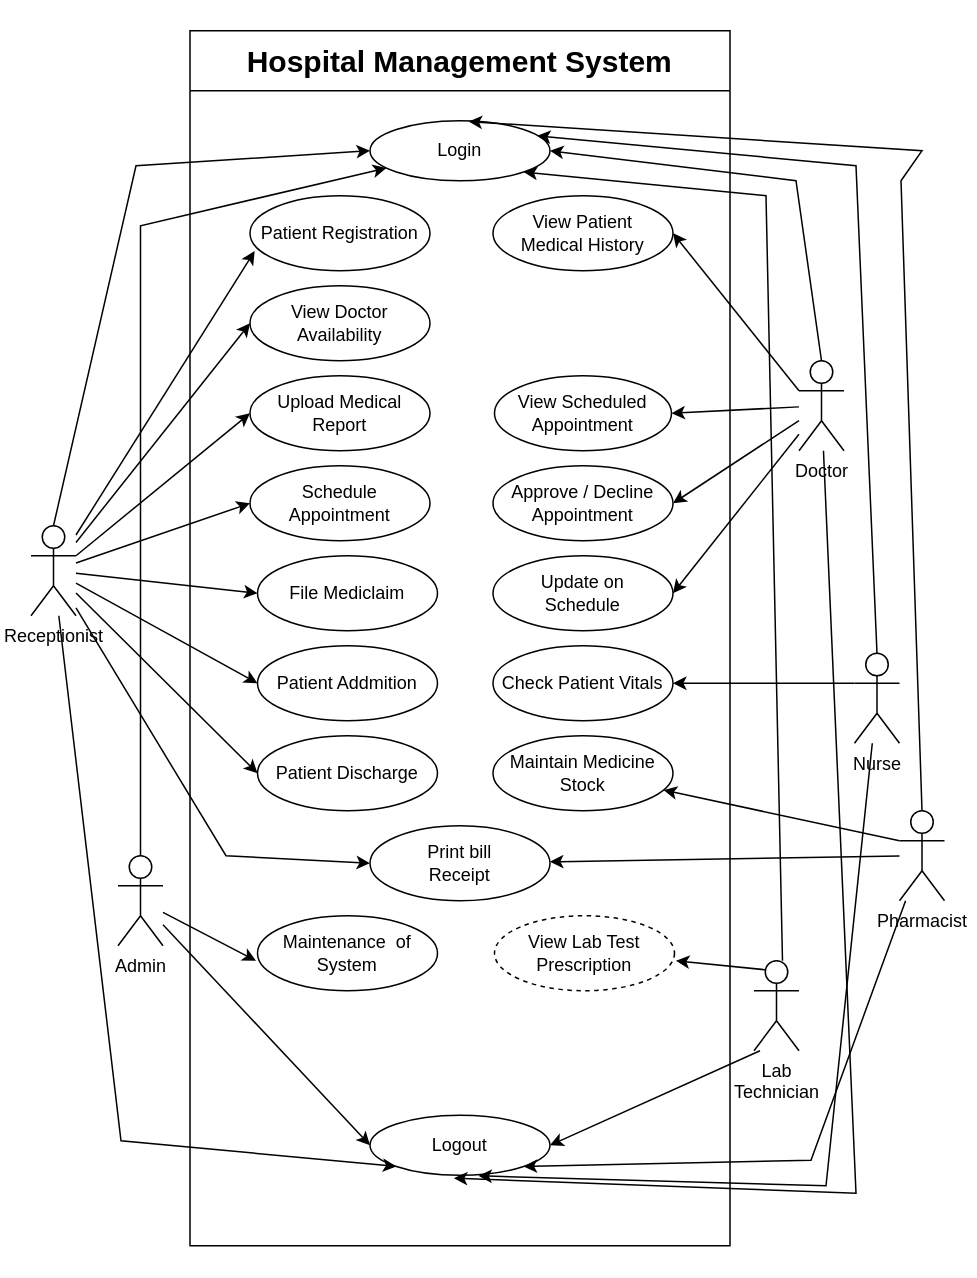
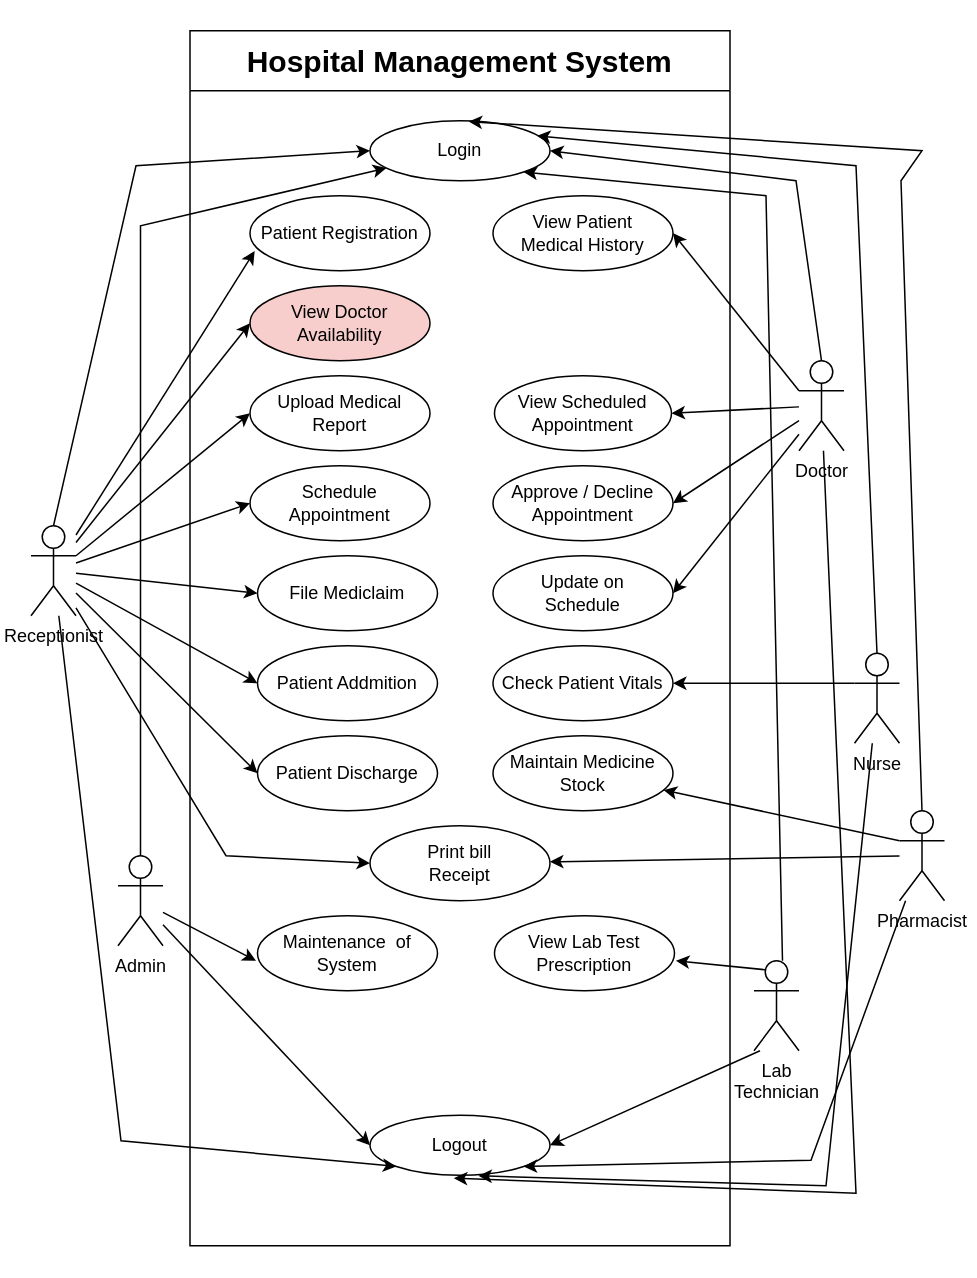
node "View Doctor Availability": fillcolor #ffffff -> #f8cecc
node "View Lab Test Prescription": style dashed -> solid
